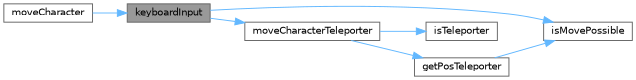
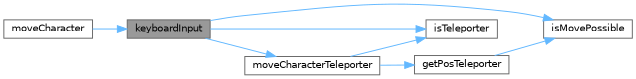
edge "keyboardInput" -> "isTeleporter": added
